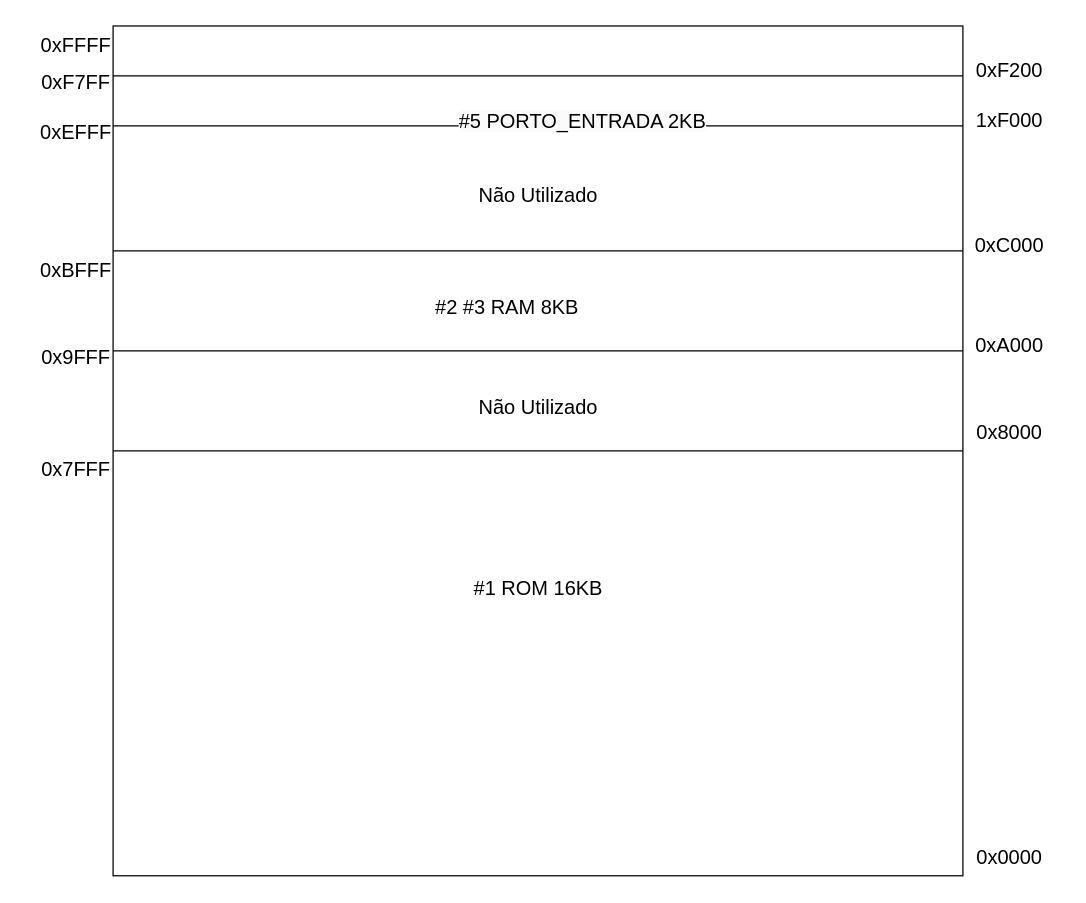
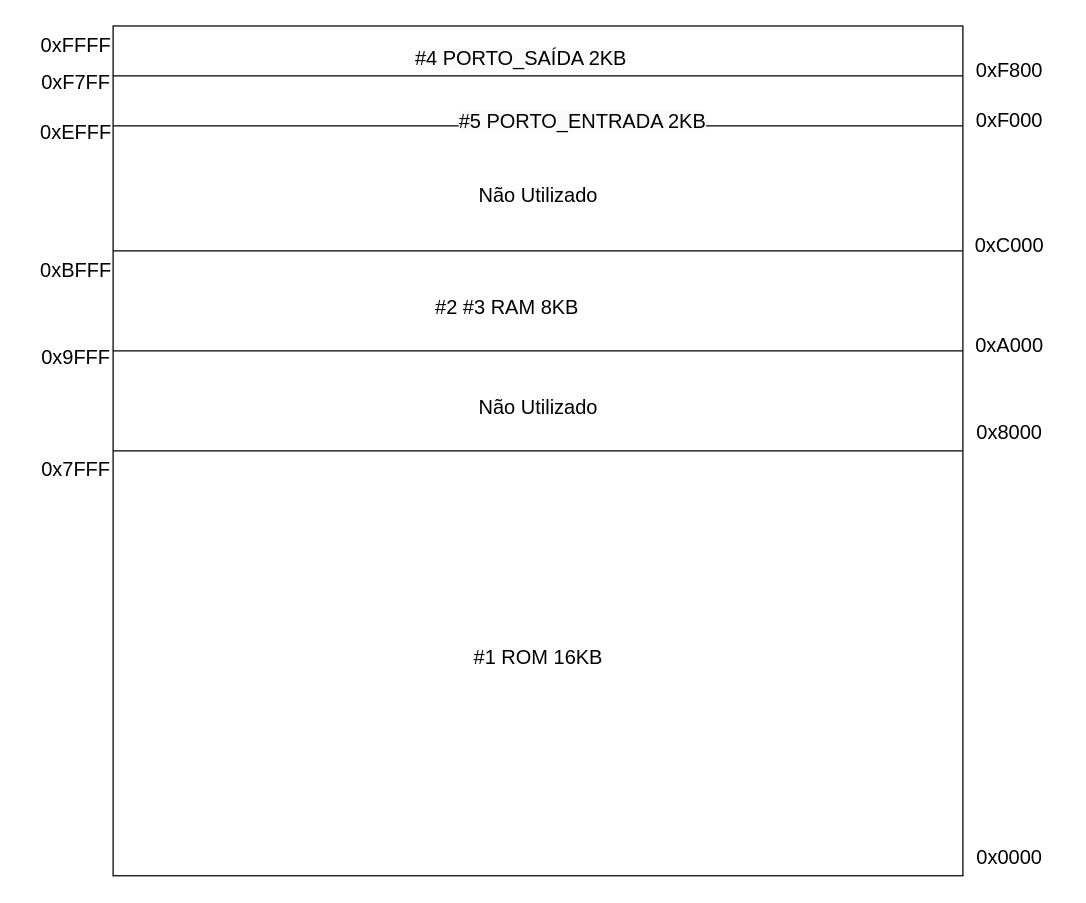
node "#4 PORTO_SAÍDA 2KB": added
node "0xF200": label "0xF200" -> "0xF800"
node "1xF000": label "1xF000" -> "0xF000"
node "#1 ROM 16KB": moved (538, 588) -> (538, 657)
